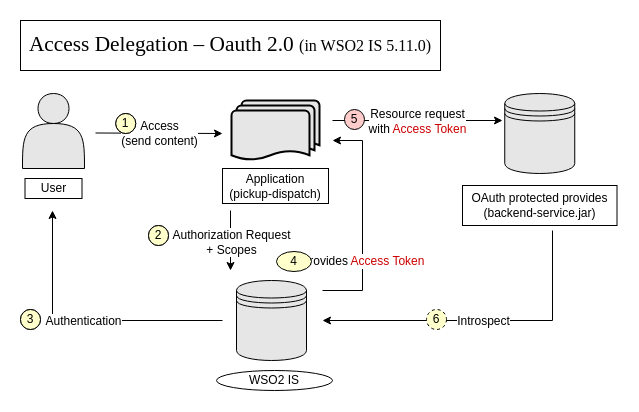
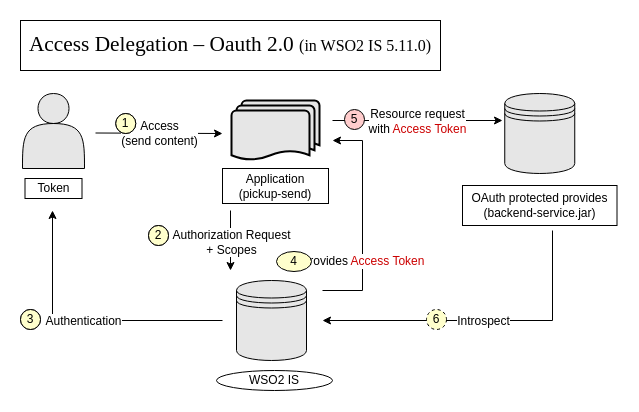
node "Application(pickup-dispatch)": label "Application(pickup-dispatch)" -> "Application(pickup-send)"
node "User": label "User" -> "Token"
